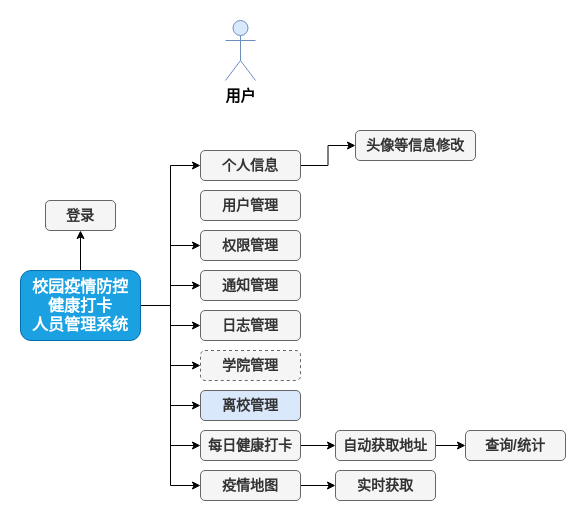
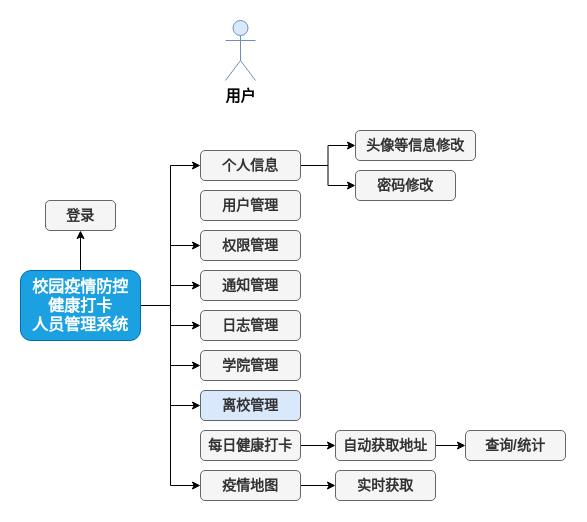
edge "个人信息" -> "密码修改": added
node "密码修改": added
node "学院管理": style dashed -> solid
edge "校园疫情防控健康打卡人员管理系统" -> "每日健康打卡": removed
